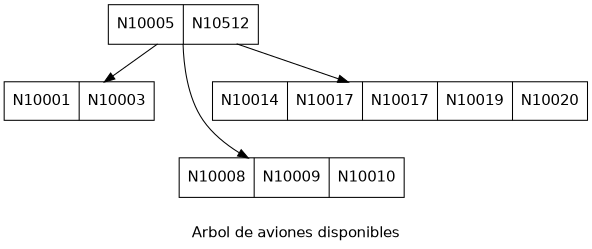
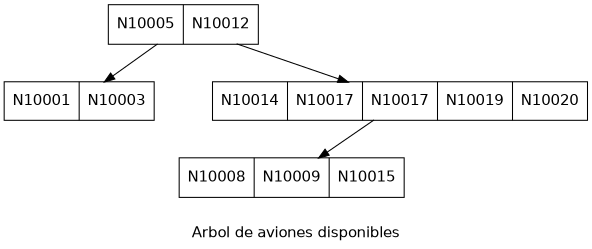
node "N10005": text "N10512" -> "N10012"
edge "N10005" -> "N10008": now "N10014" -> "N10008"
node "N10008": text "N10010" -> "N10015"
